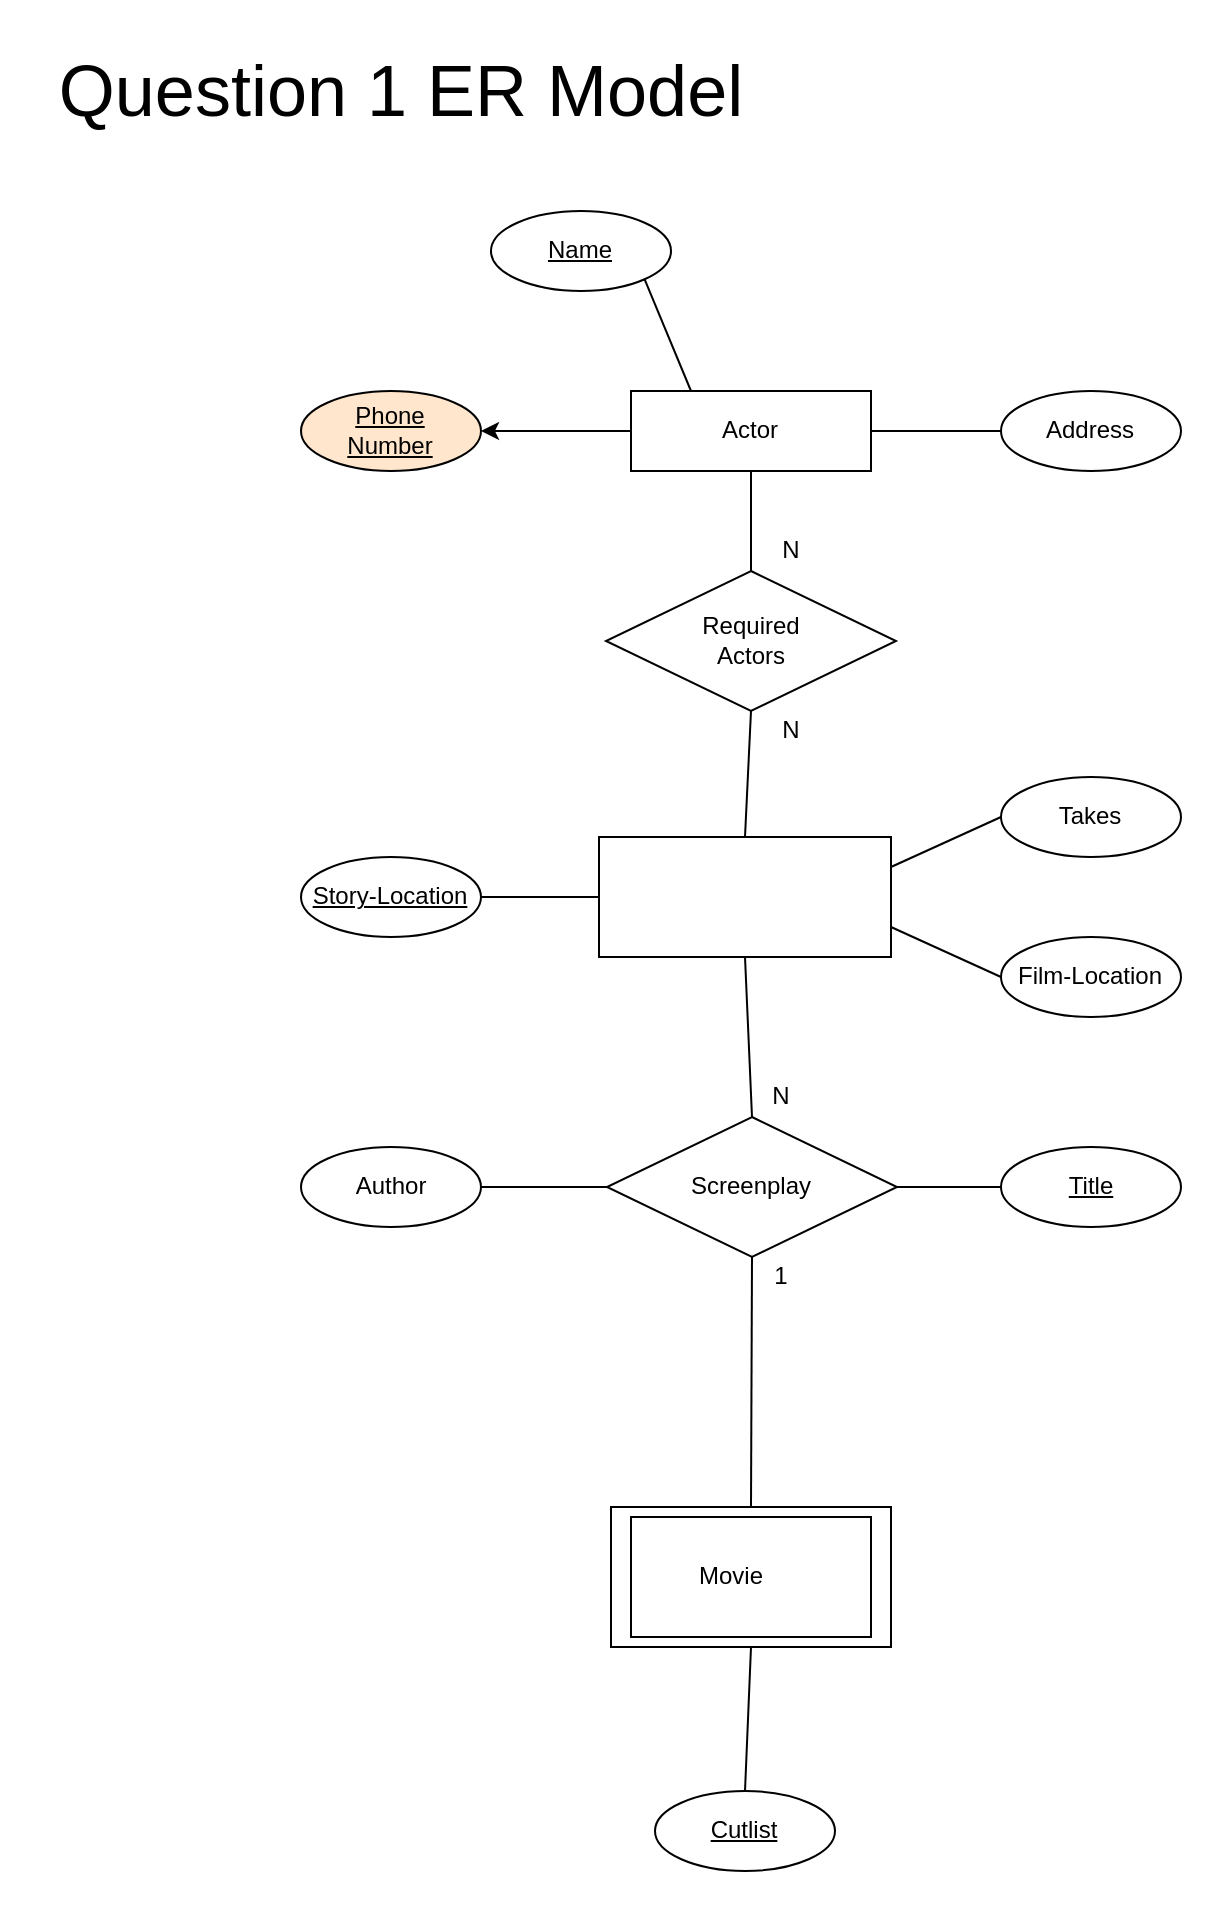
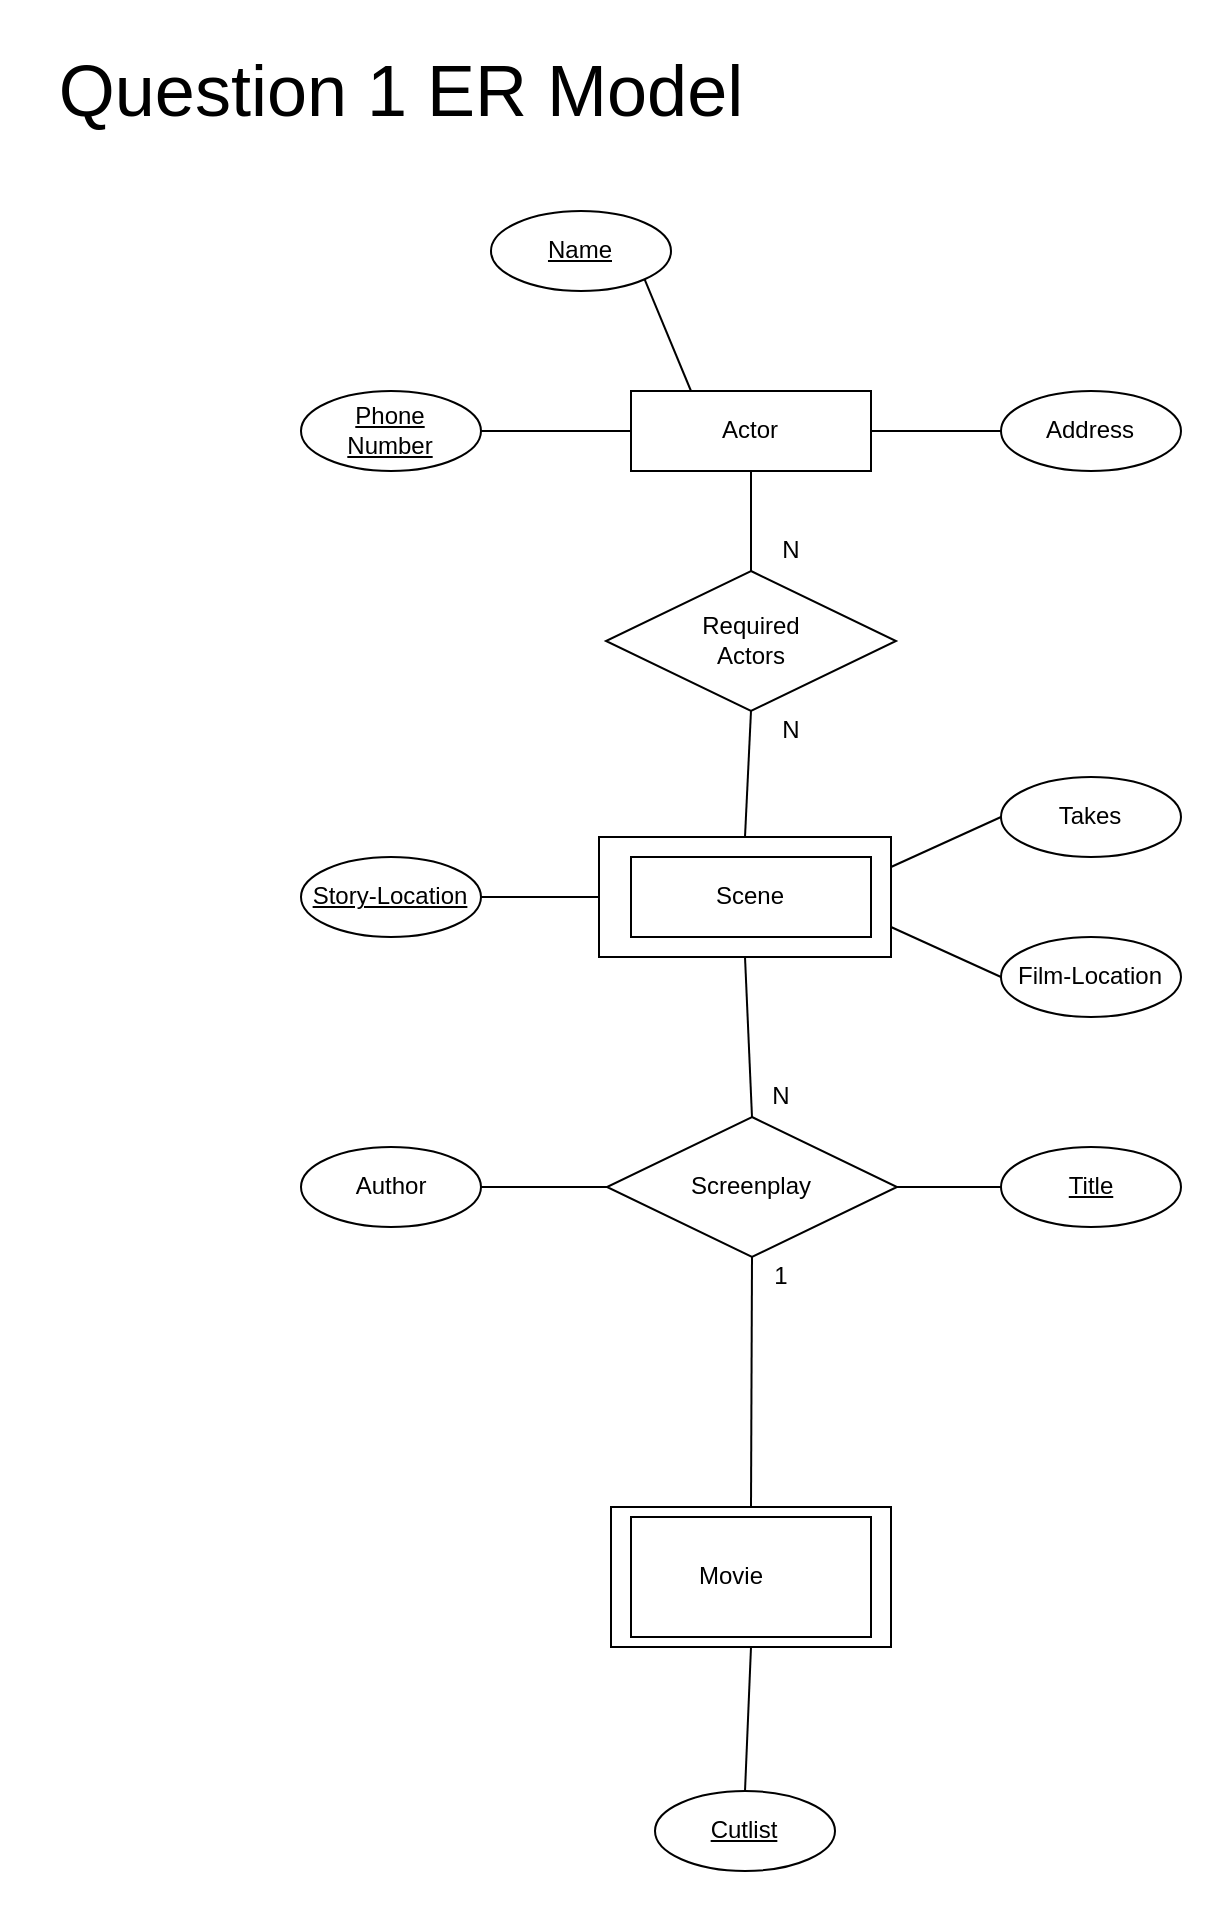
node "Phone Number": fillcolor #ffe6cc -> #ffffff
edge "Actor" -> "Phone Number": arrowhead classic -> none
node "Scene": added
